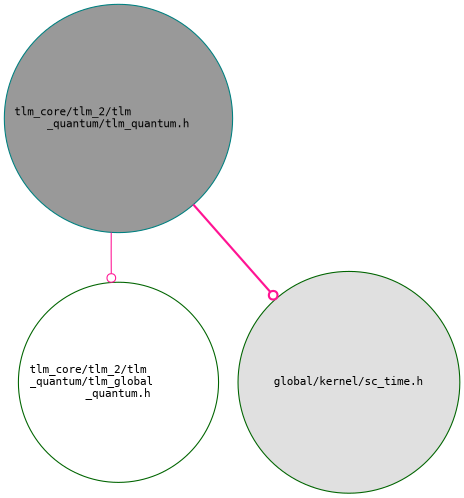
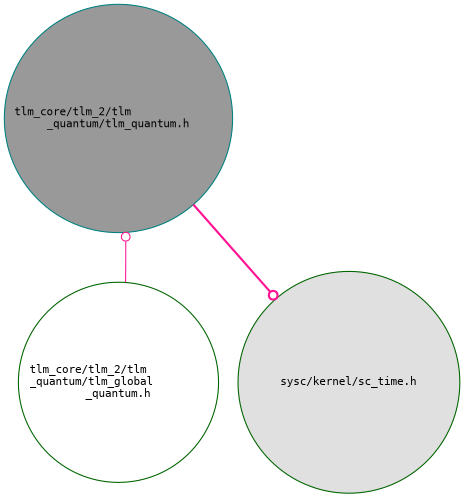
edge "tlm_core/tlm_2/tlm _quantum/tlm_quantum.h" -> "tlm_core/tlm_2/tlm _quantum/tlm_global _quantum.h": reversed
node "global/kernel/sc_time.h": label "global/kernel/sc_time.h" -> "sysc/kernel/sc_time.h"
